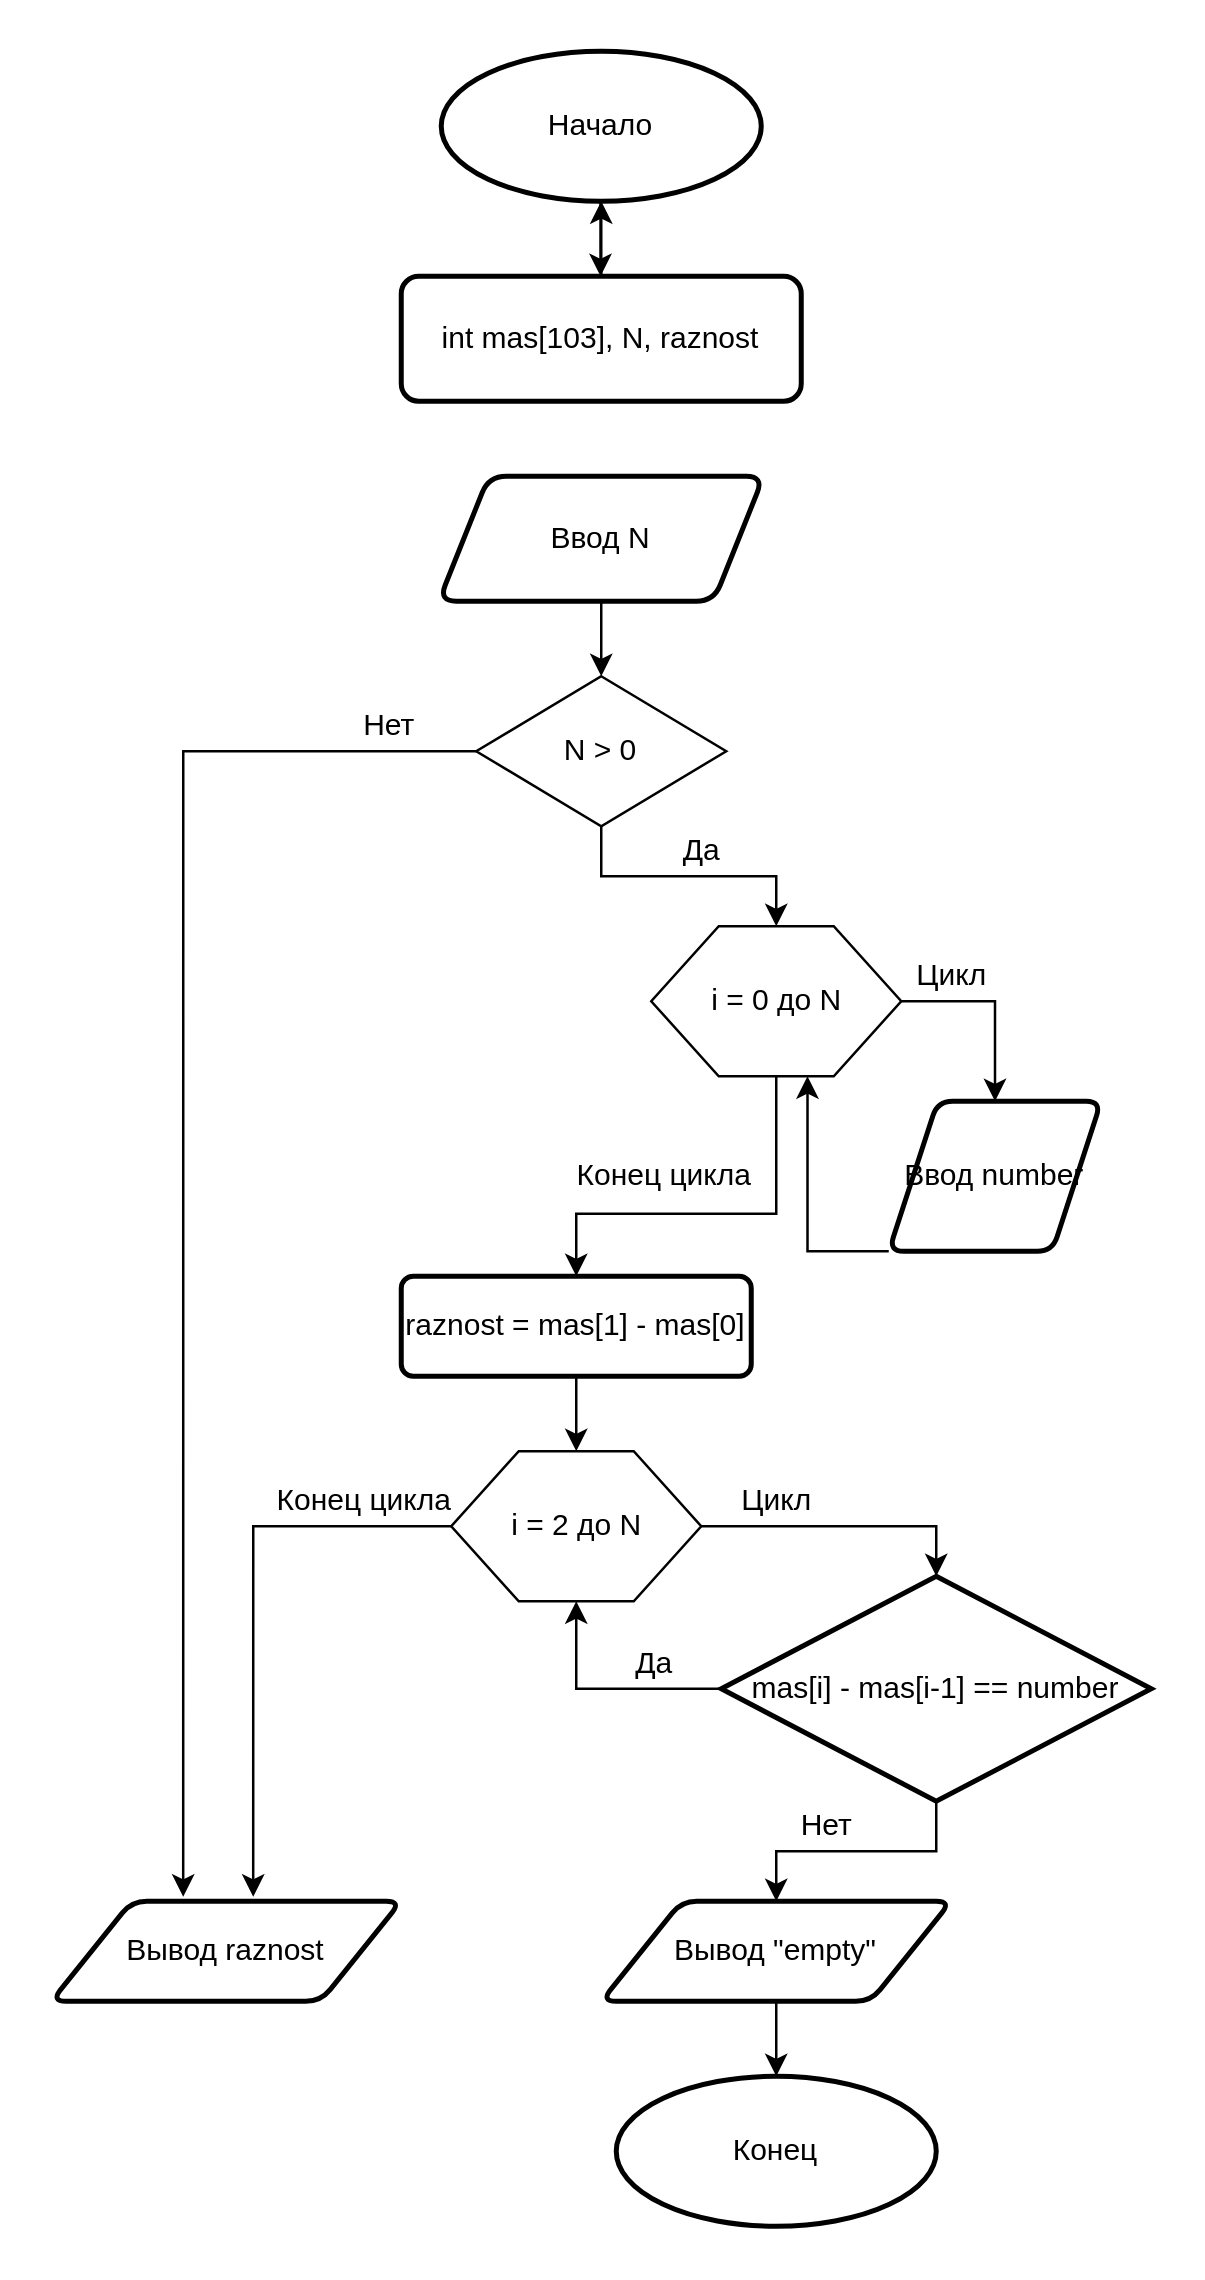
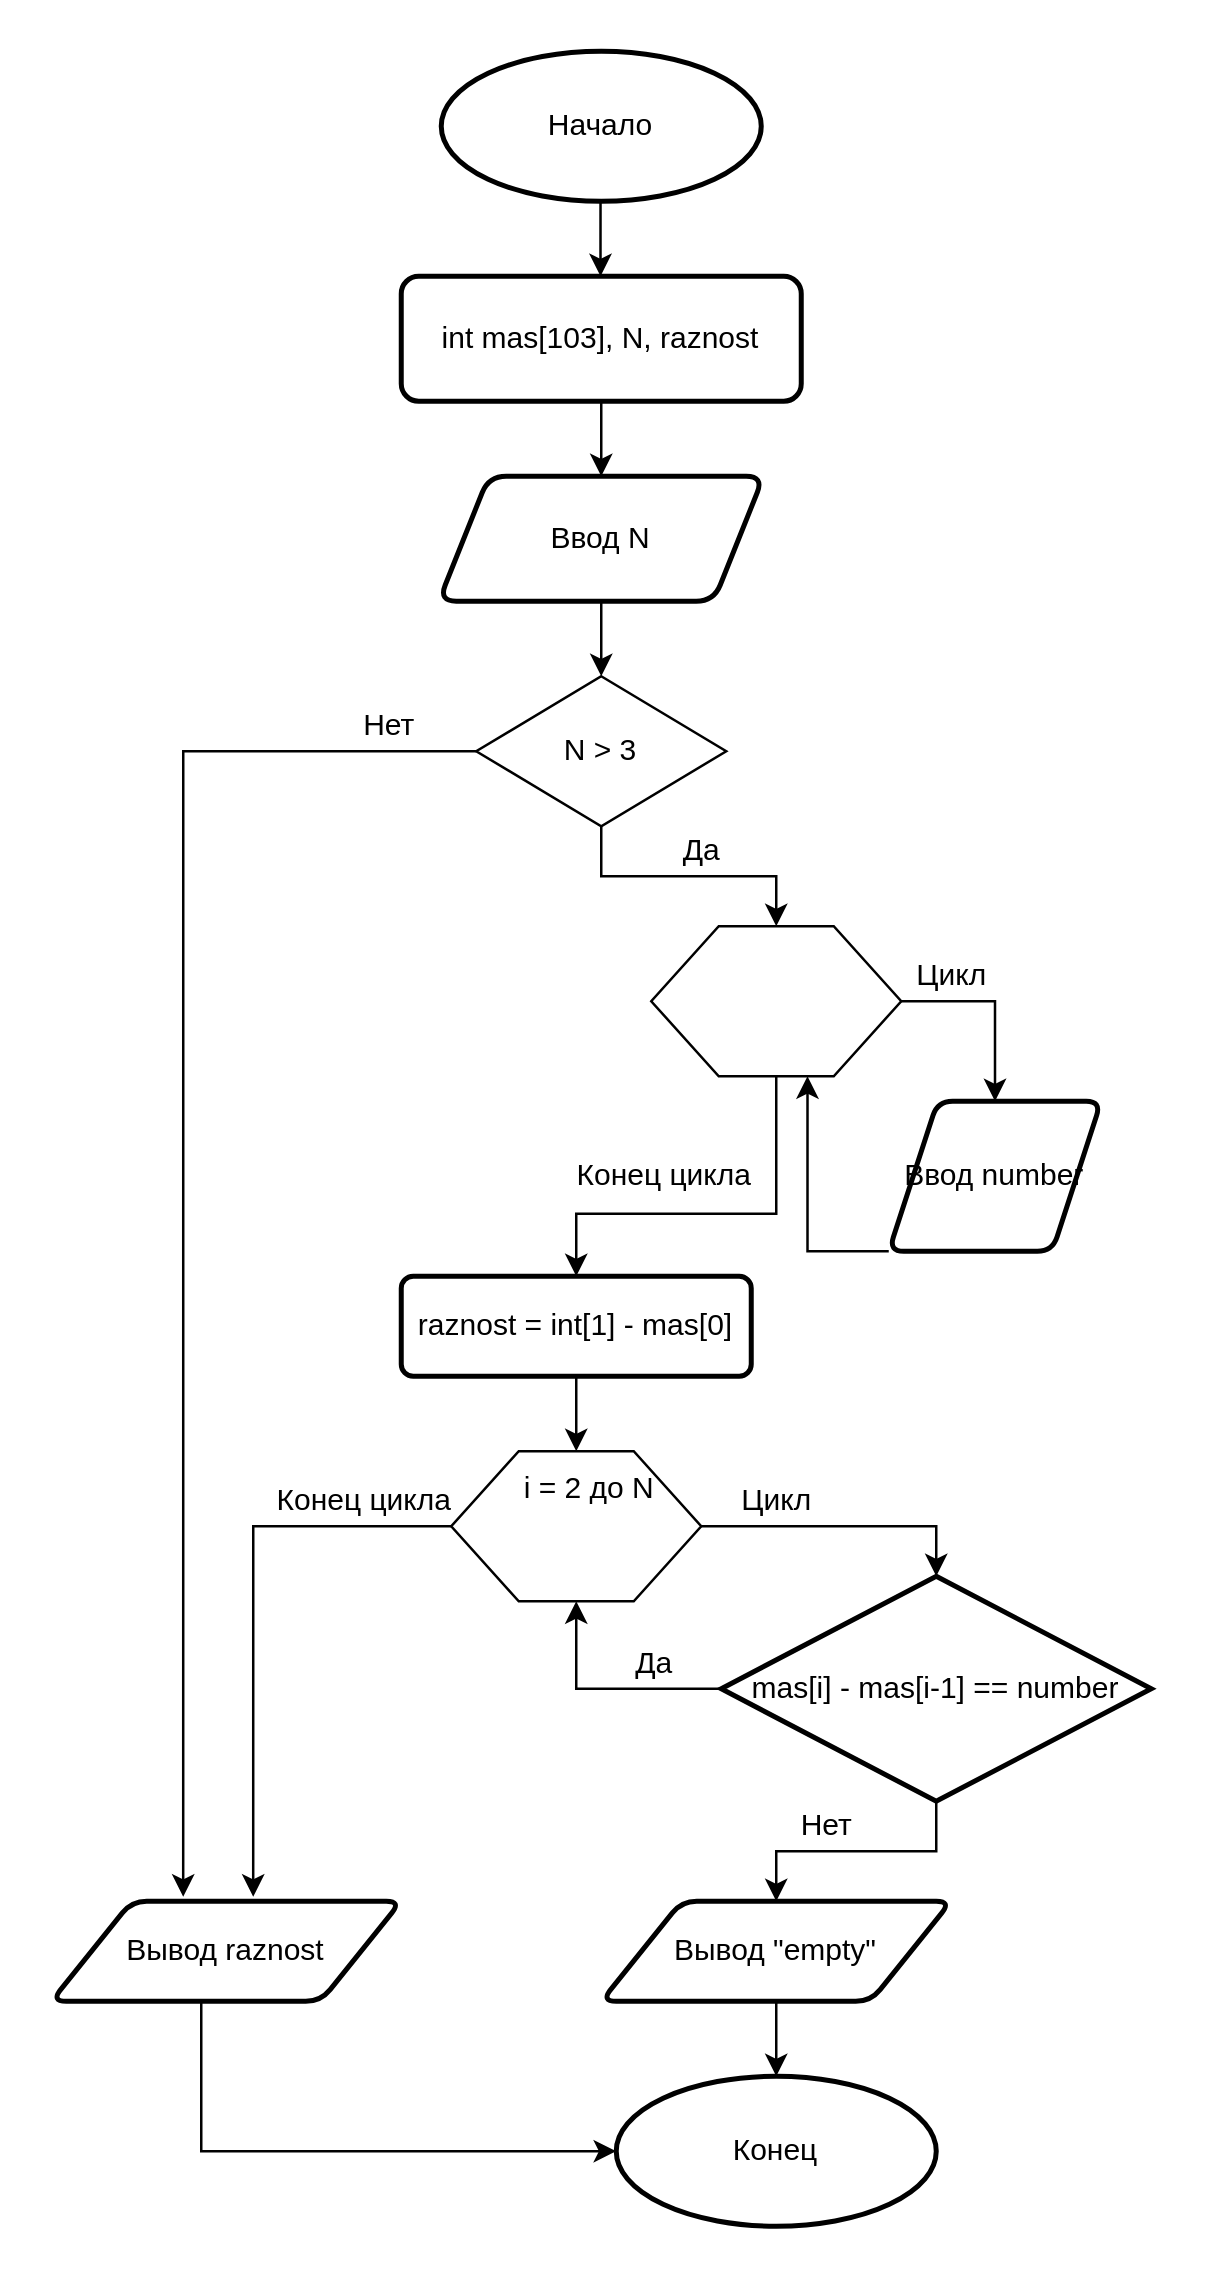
edge "int mas[103], N, raznost" -> "Начало": now "int mas[103], N, raznost" -> "Ввод N"
node "N > 0": label "N > 0" -> "N > 3"
node "i = 0 до N": removed
node "raznost = mas[1] - mas[0]": label "raznost = mas[1] - mas[0]" -> "raznost = int[1] - mas[0]"
node "i = 2 до N": moved (576, 1526) -> (589, 1489)
edge "Вывод raznost" -> "Конец": added
